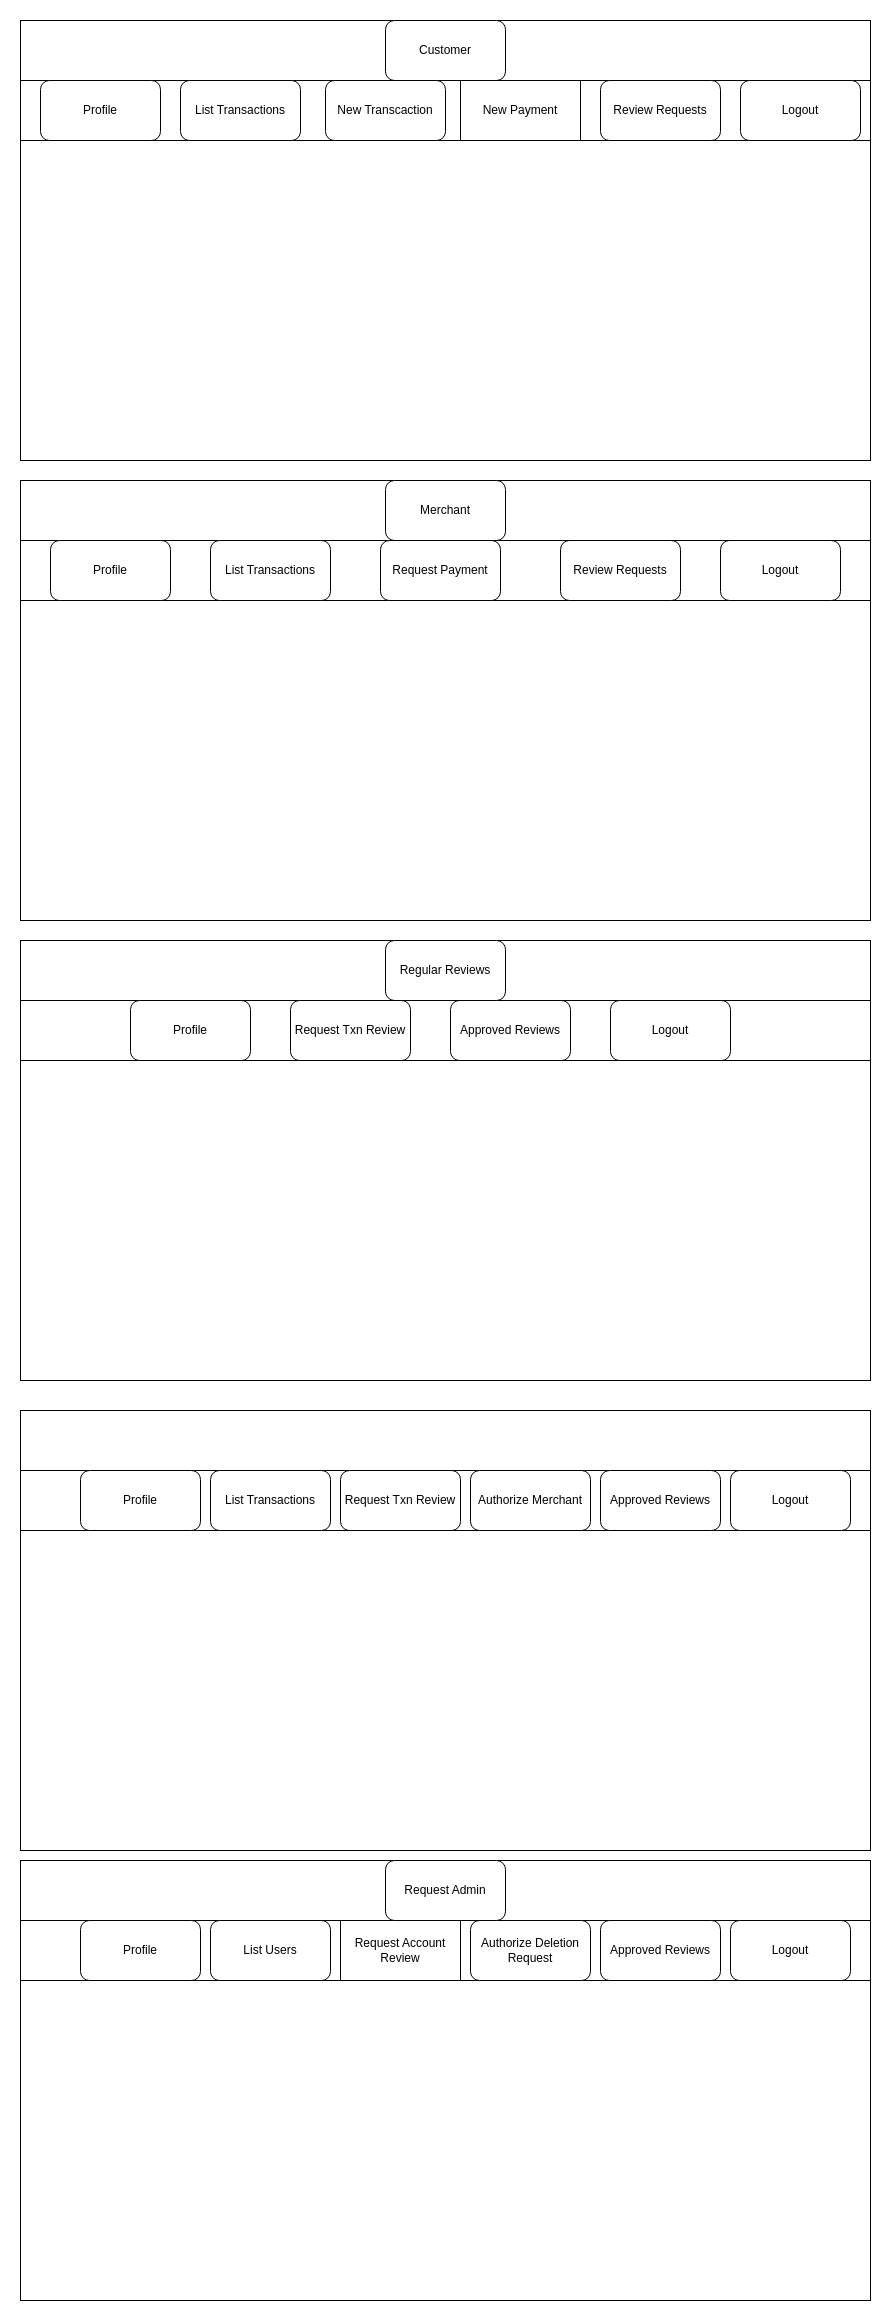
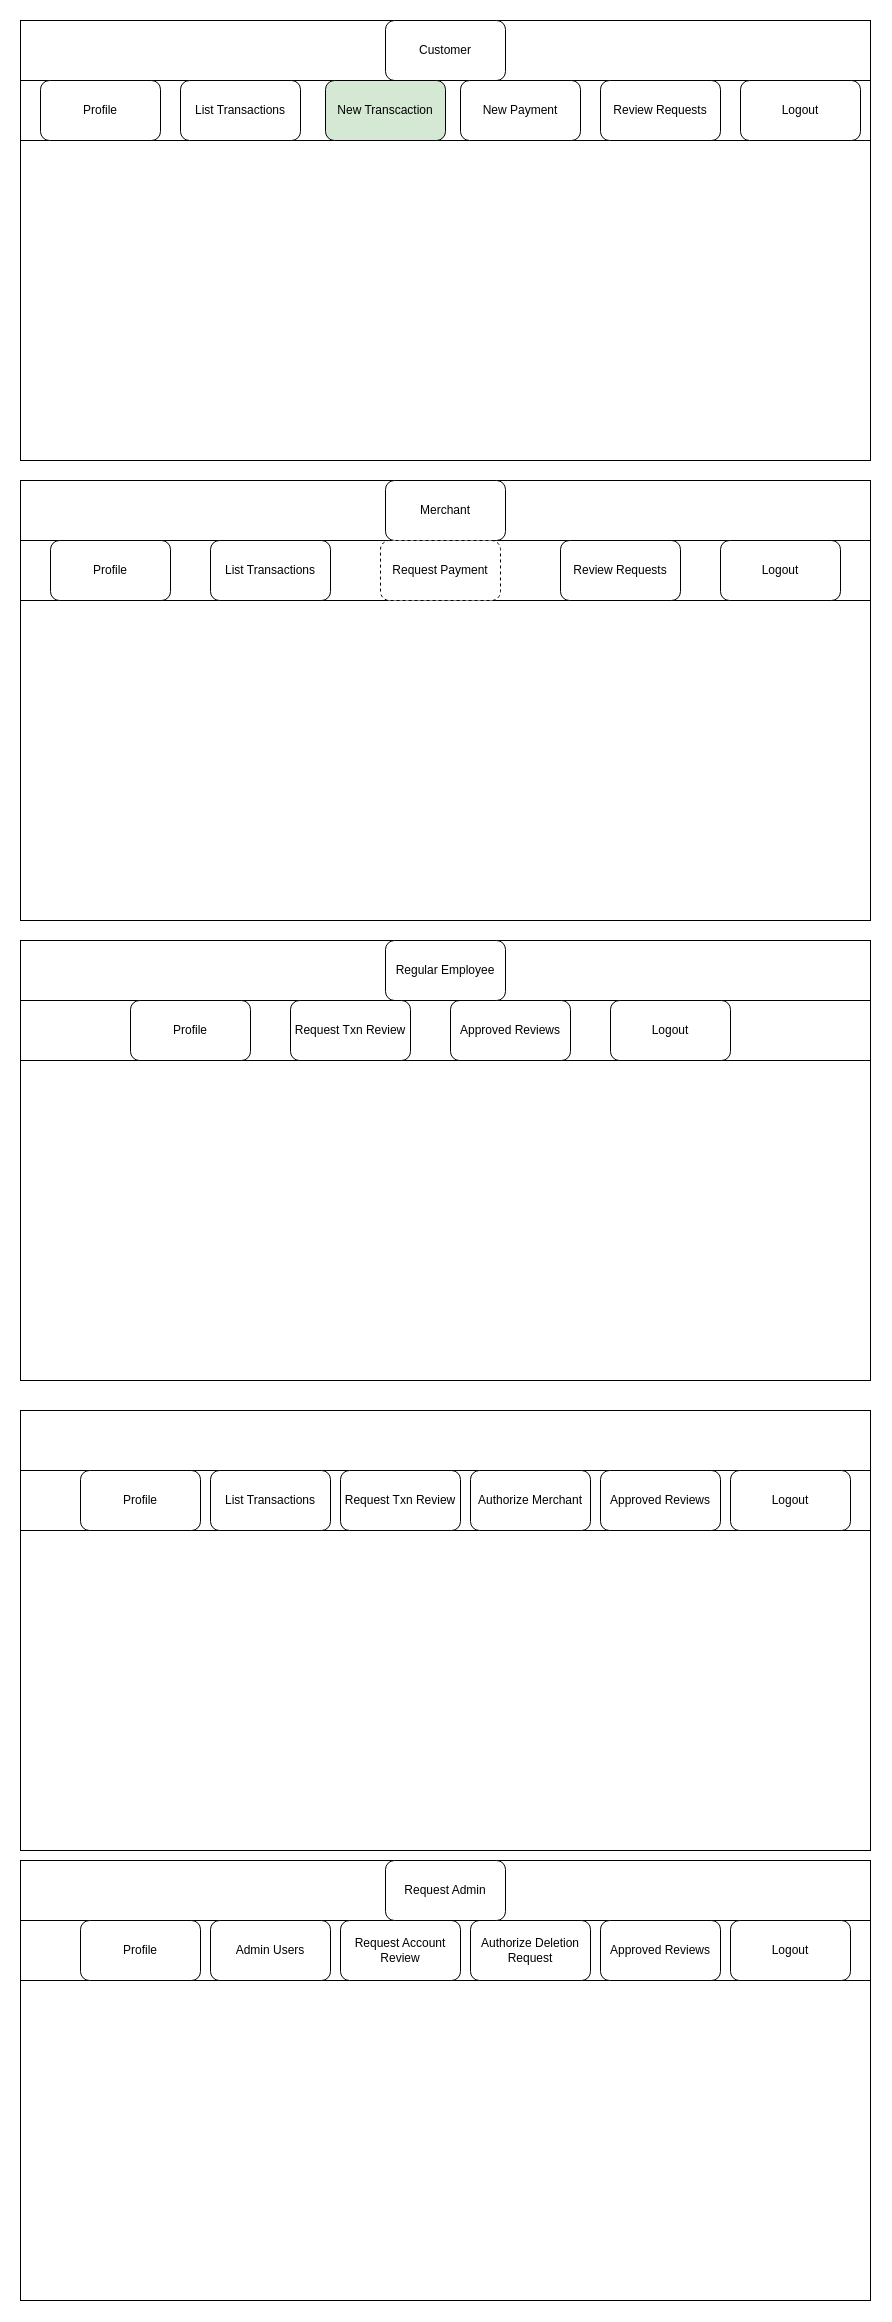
node "New Transcaction": fillcolor #ffffff -> #d5e8d4
node "New Payment": shape rectangle -> rounded rectangle
node "Request Payment": style solid -> dashed
node "Regular Reviews": label "Regular Reviews" -> "Regular Employee"
node "List Users": label "List Users" -> "Admin Users"
node "Request Account Review": shape rectangle -> rounded rectangle
